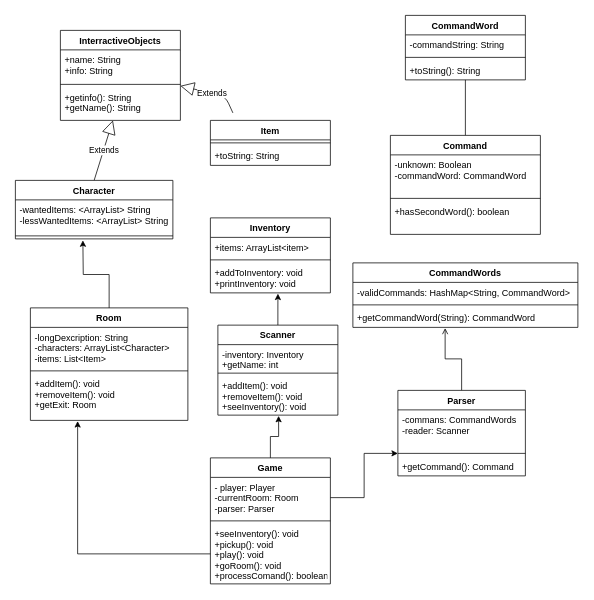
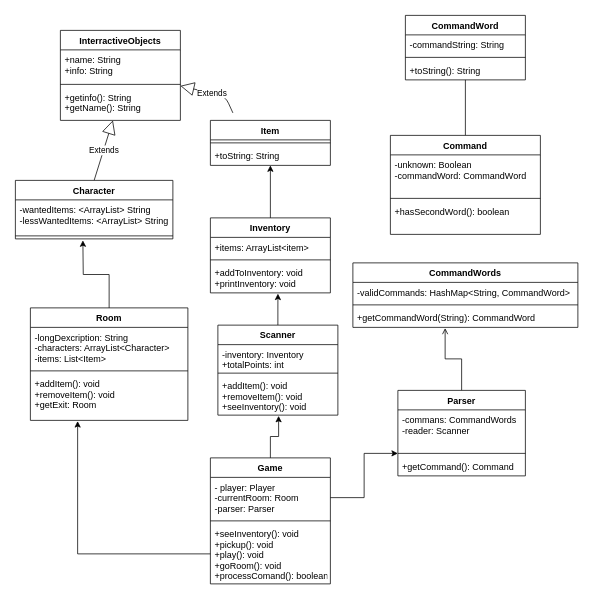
edge "Inventory" -> "Item": added
node "-inventory: Inventory +getName: int": label "-inventory: Inventory +getName: int" -> "-inventory: Inventory +totalPoints: int"
